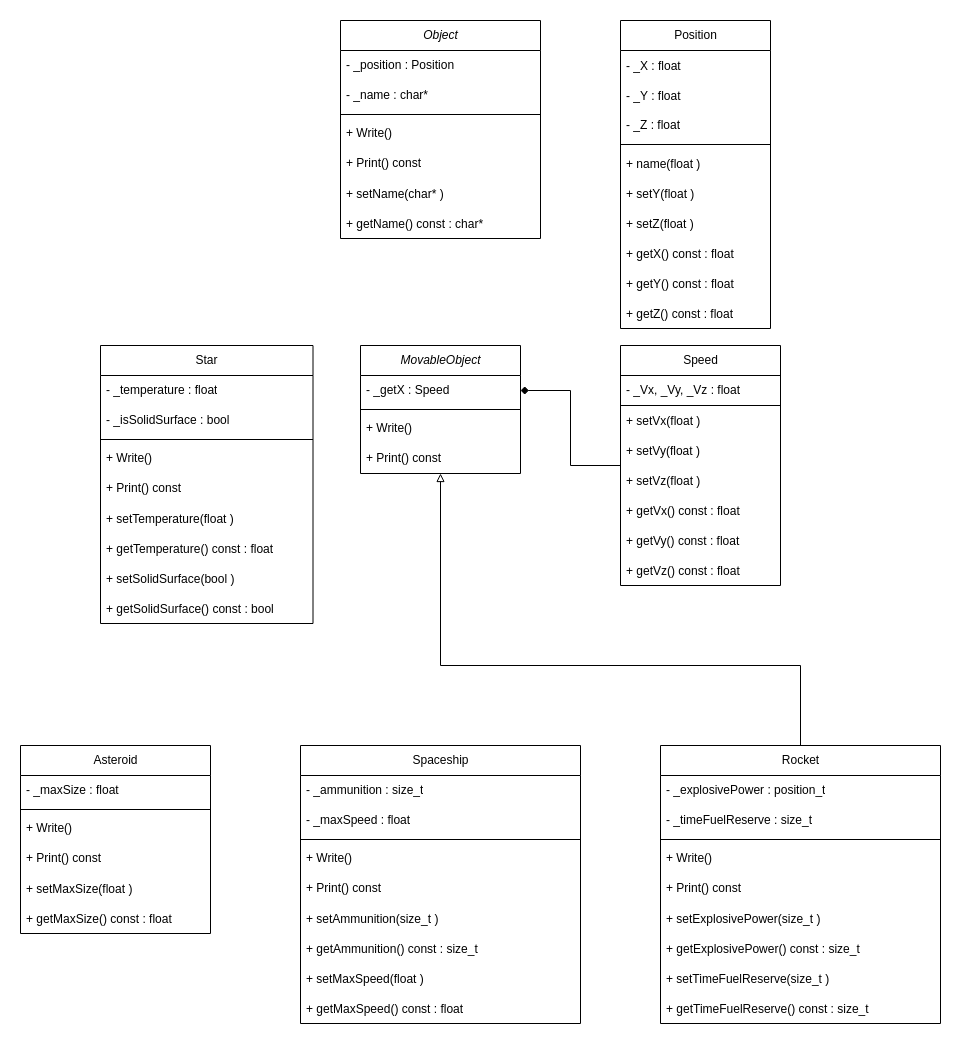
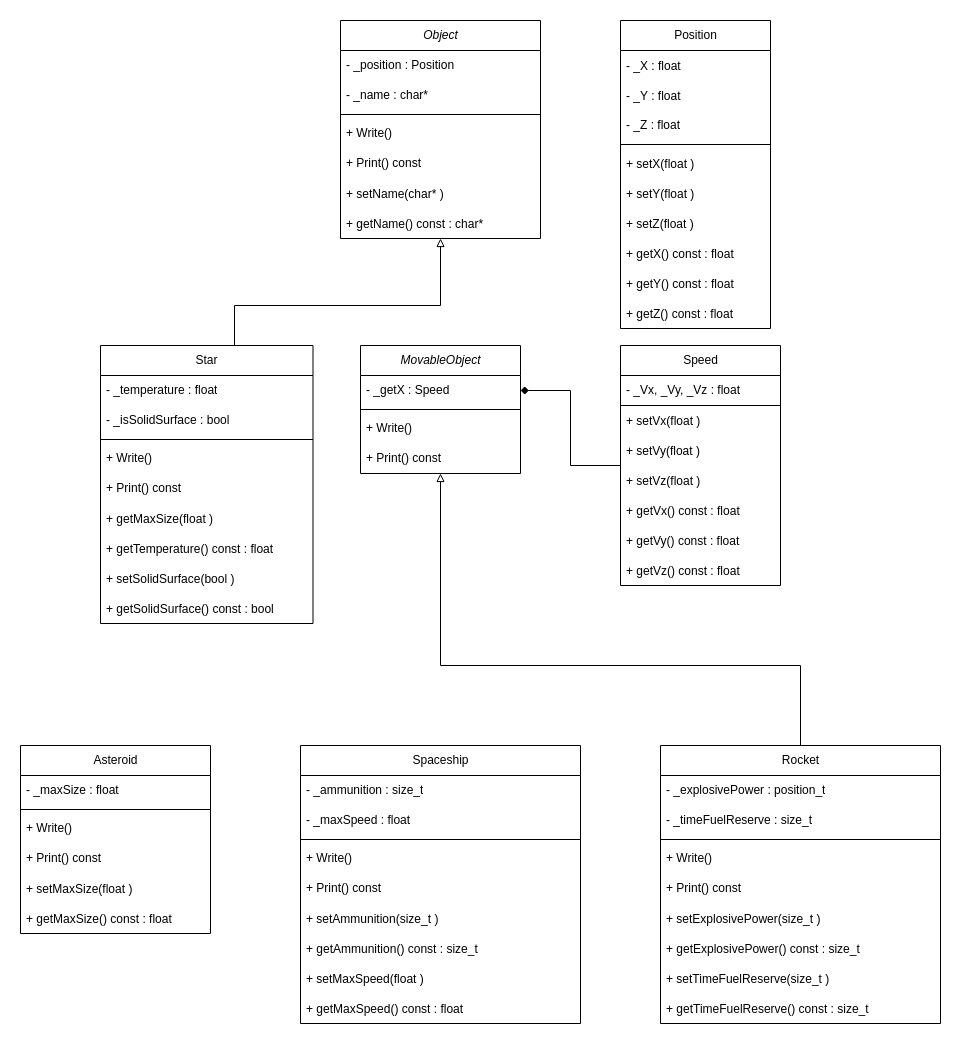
node "+ name(float )": label "+ name(float )" -> "+ setX(float )"
edge "Star" -> "Object": added
node "+ setTemperature(float )": label "+ setTemperature(float )" -> "+ getMaxSize(float )"
